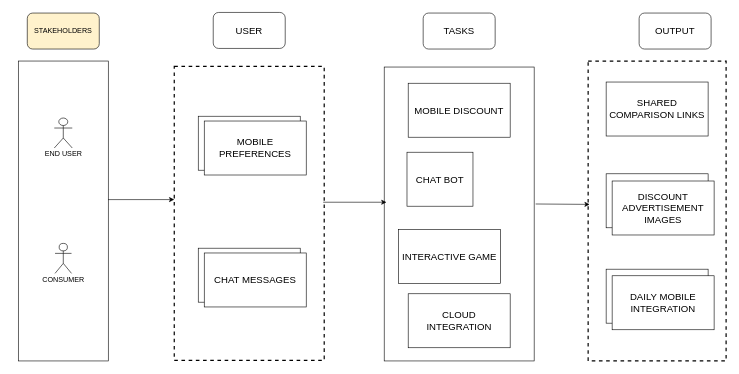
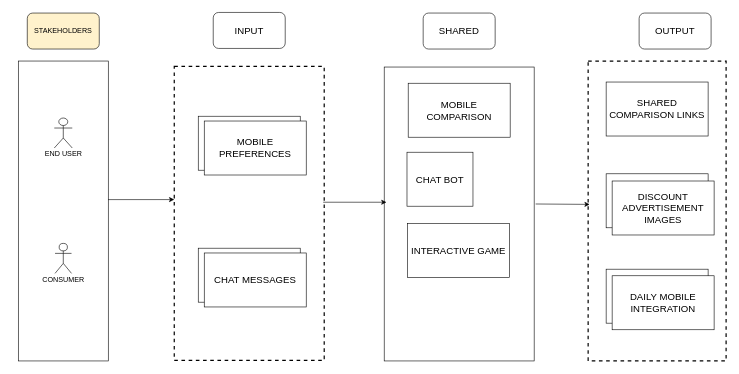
node "USER": label "USER" -> "INPUT"
node "TASKS": label "TASKS" -> "SHARED"
node "MOBILE DISCOUNT": label "MOBILE DISCOUNT" -> "MOBILE COMPARISON"
node "INTERACTIVE GAME": moved (450, 257) -> (459, 251)
node "CLOUD INTEGRATION": removed
